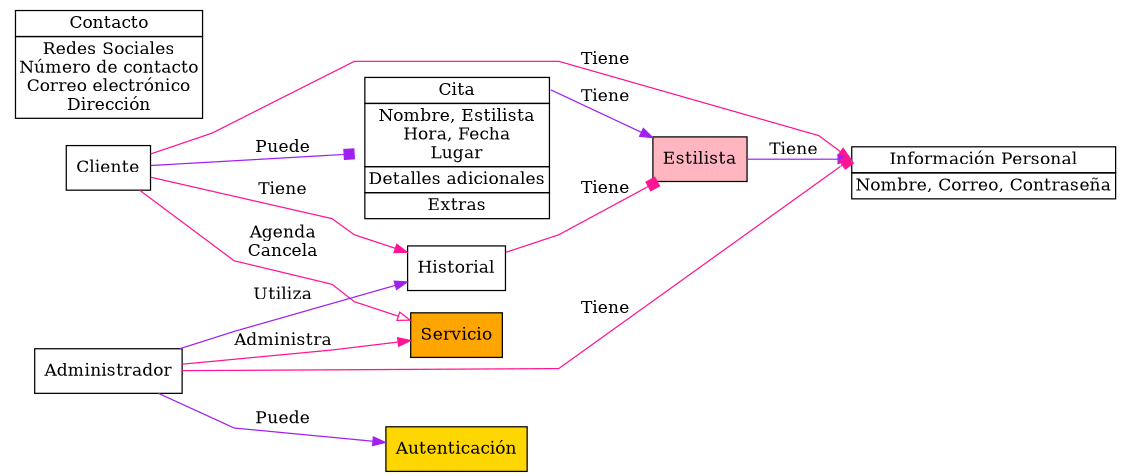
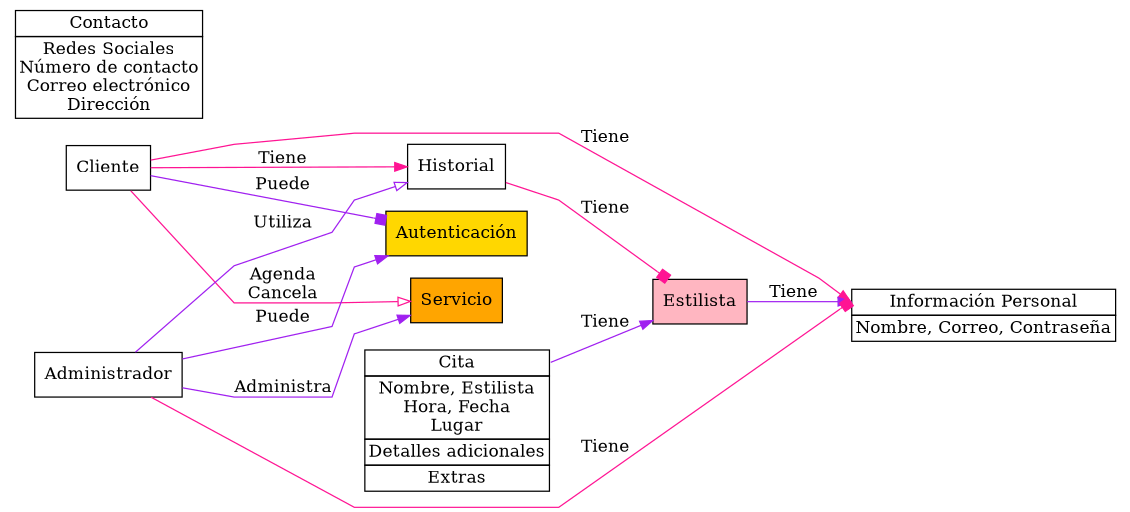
edge "Cliente" -> "Cita": now "Cliente" -> "Autenticación"
edge "Administrador" -> "Historial": arrowhead normal -> onormal
edge "Administrador" -> "Servicio": color deeppink -> purple
